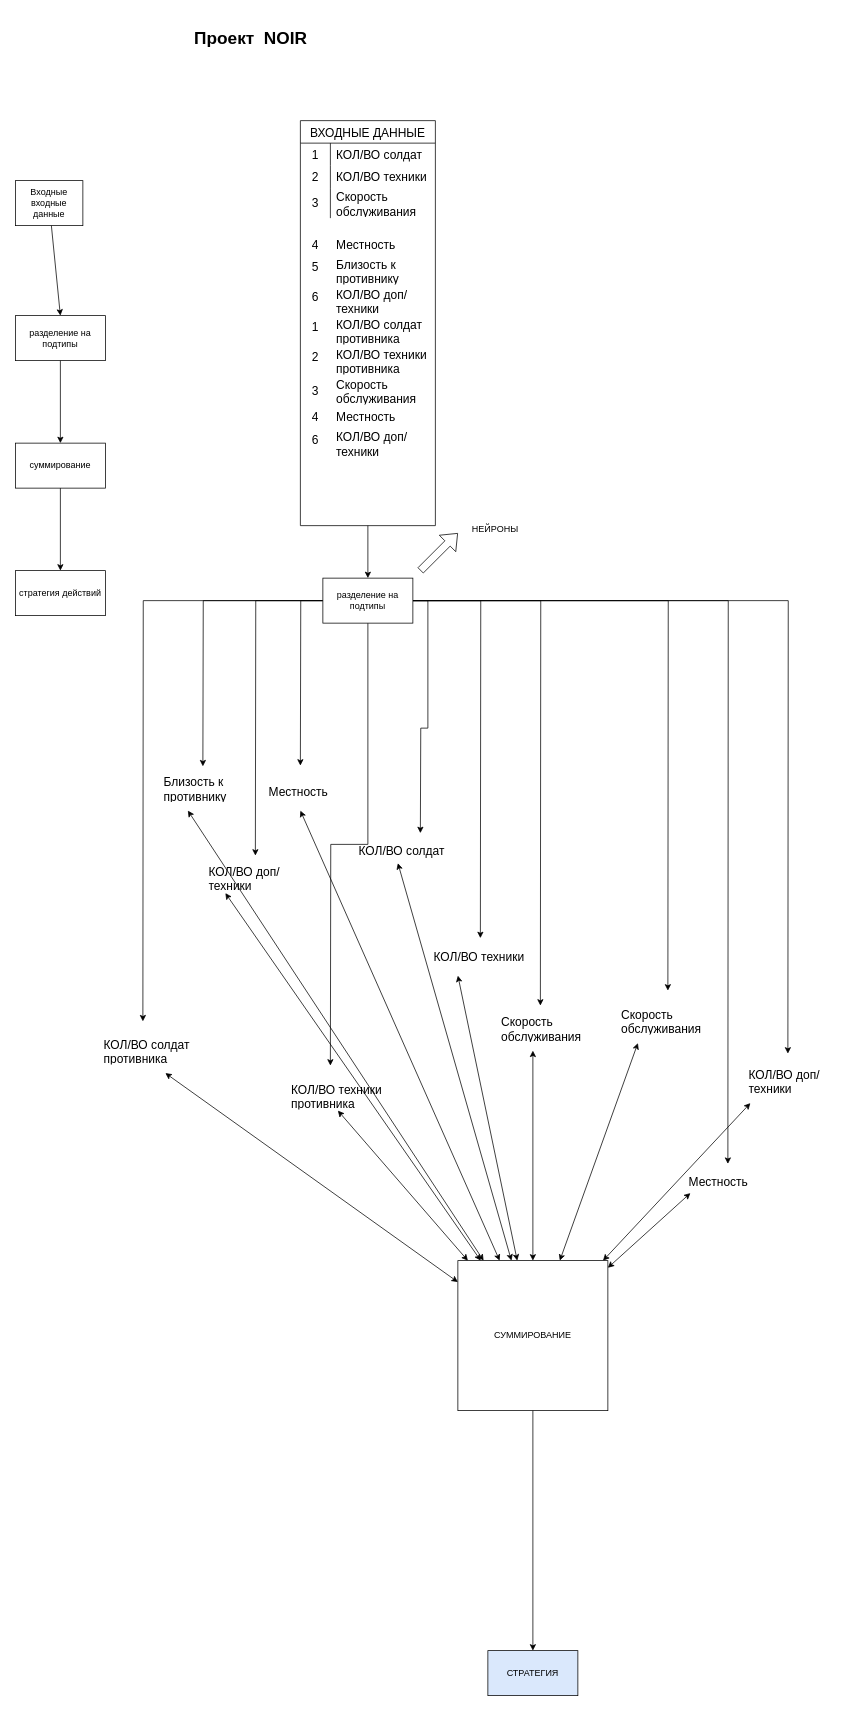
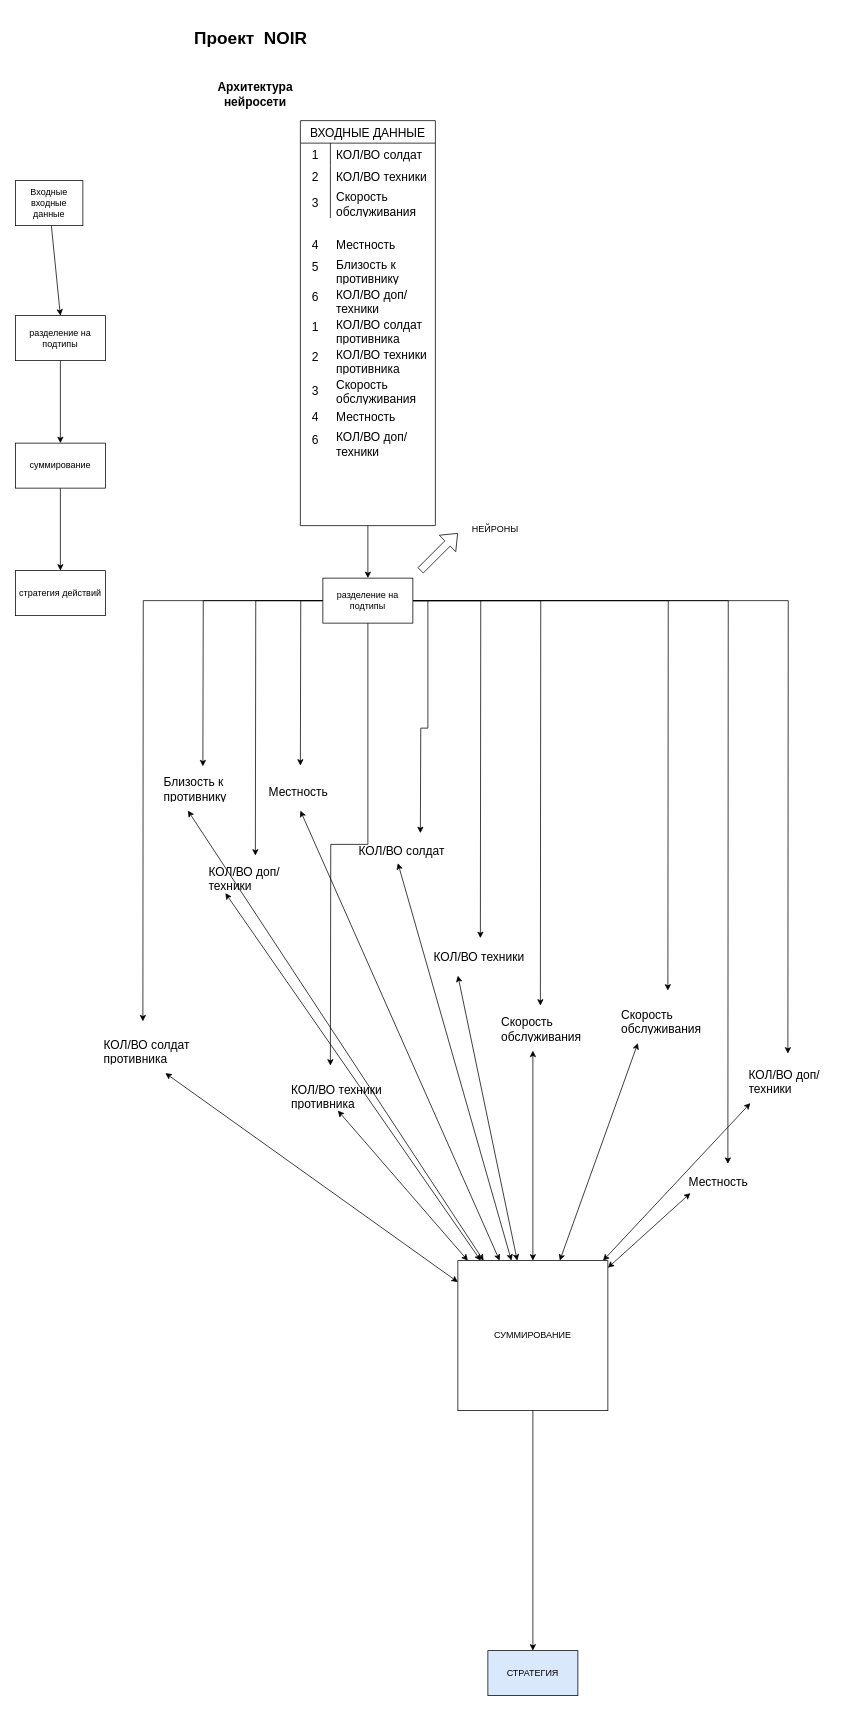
node "Архитектура нейросети": added
